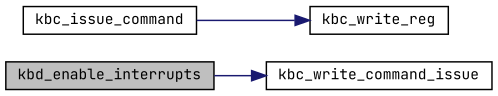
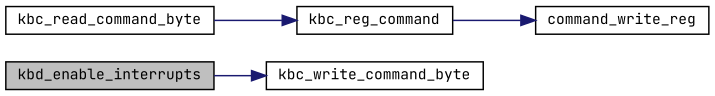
node "kbc_read_command_byte": added
node "kbc_issue_command": label "kbc_issue_command" -> "kbc_reg_command"
node "kbc_write_reg": label "kbc_write_reg" -> "command_write_reg"
node "kbc_write_command_issue": label "kbc_write_command_issue" -> "kbc_write_command_byte"
